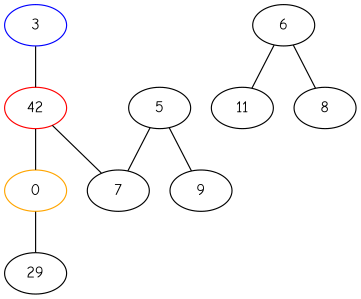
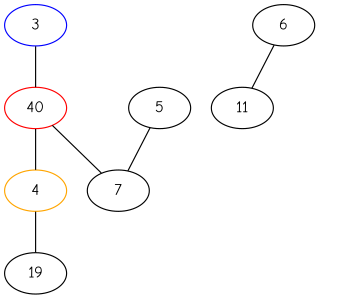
node "42": label "42" -> "40"
node "8": removed
node "0": label "0" -> "4"
node "9": removed
node "29": label "29" -> "19"
